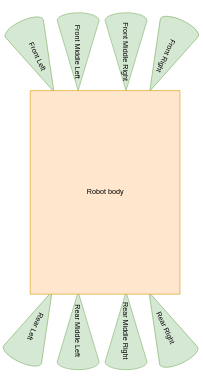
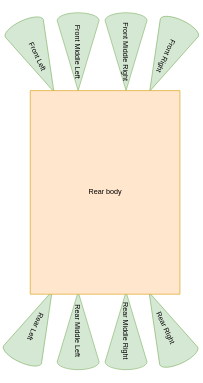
node "Robot body": label "Robot body" -> "Rear body"
